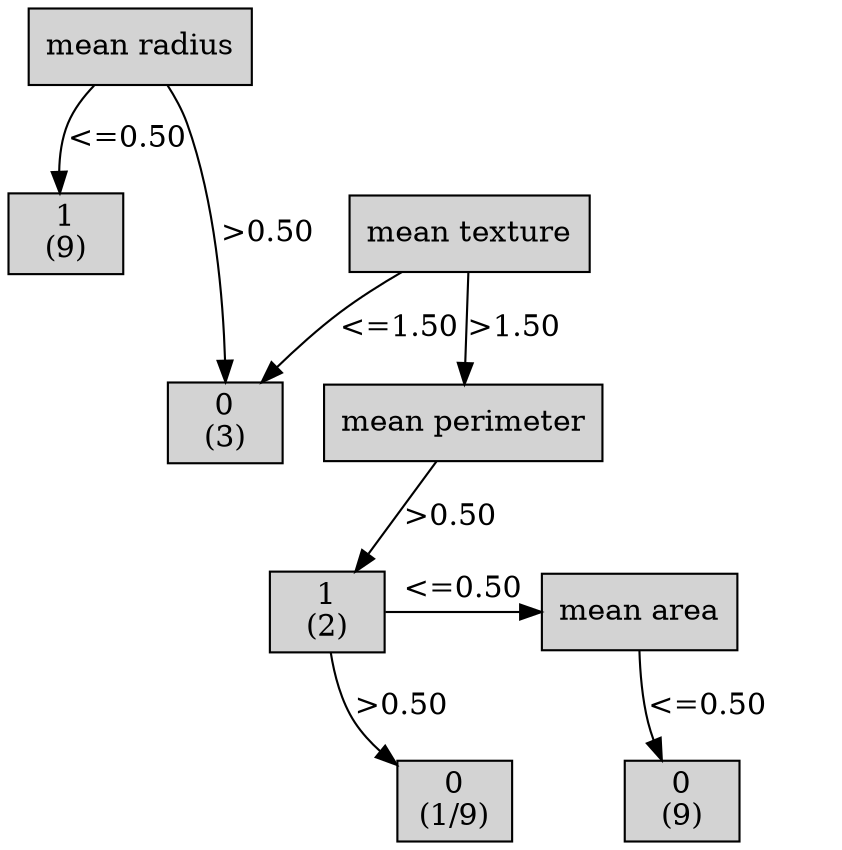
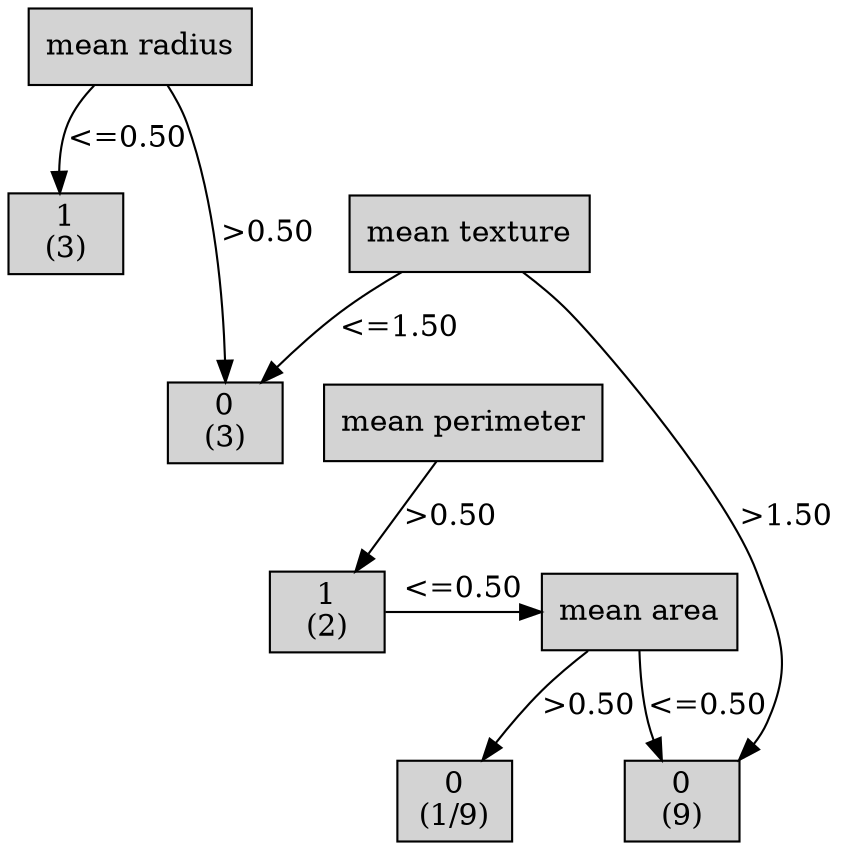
node "1 (9)": label "1 (9)" -> "1 (3)"
edge "mean texture" -> "mean perimeter": now "mean texture" -> "0 (9)"
edge "1 (2)" -> "0 (1/9)": now "mean area" -> "0 (1/9)"
